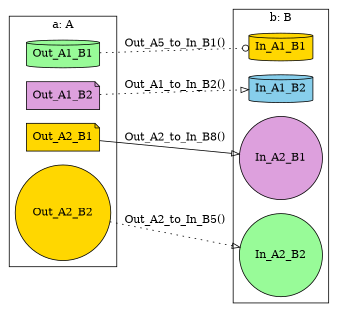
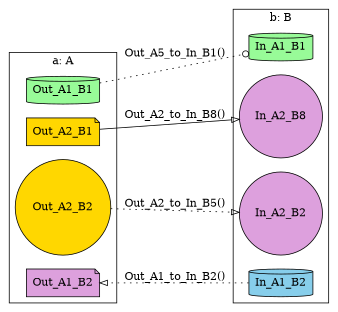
node "In_A1_B1": fillcolor gold -> palegreen
edge "Out_A1_B2" -> "In_A1_B2": reversed
node "In_A2_B1": label "In_A2_B1" -> "In_A2_B8"
node "In_A2_B2": fillcolor palegreen -> plum
